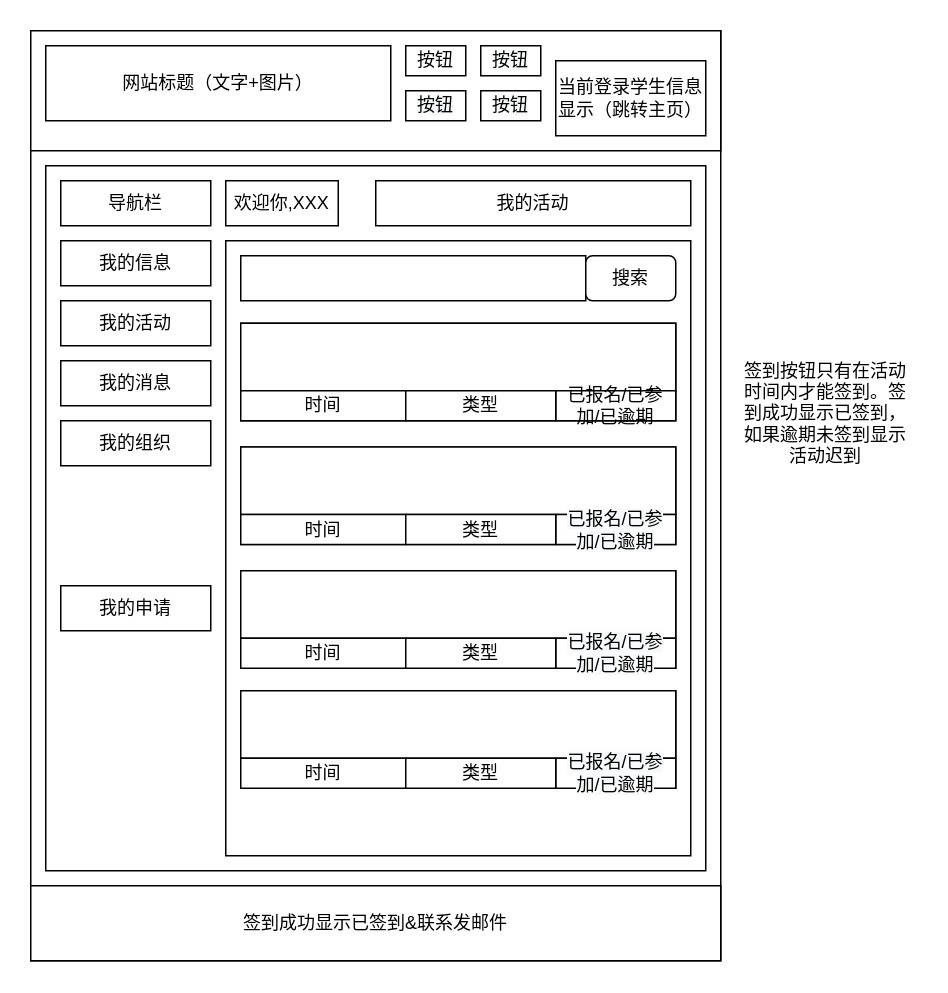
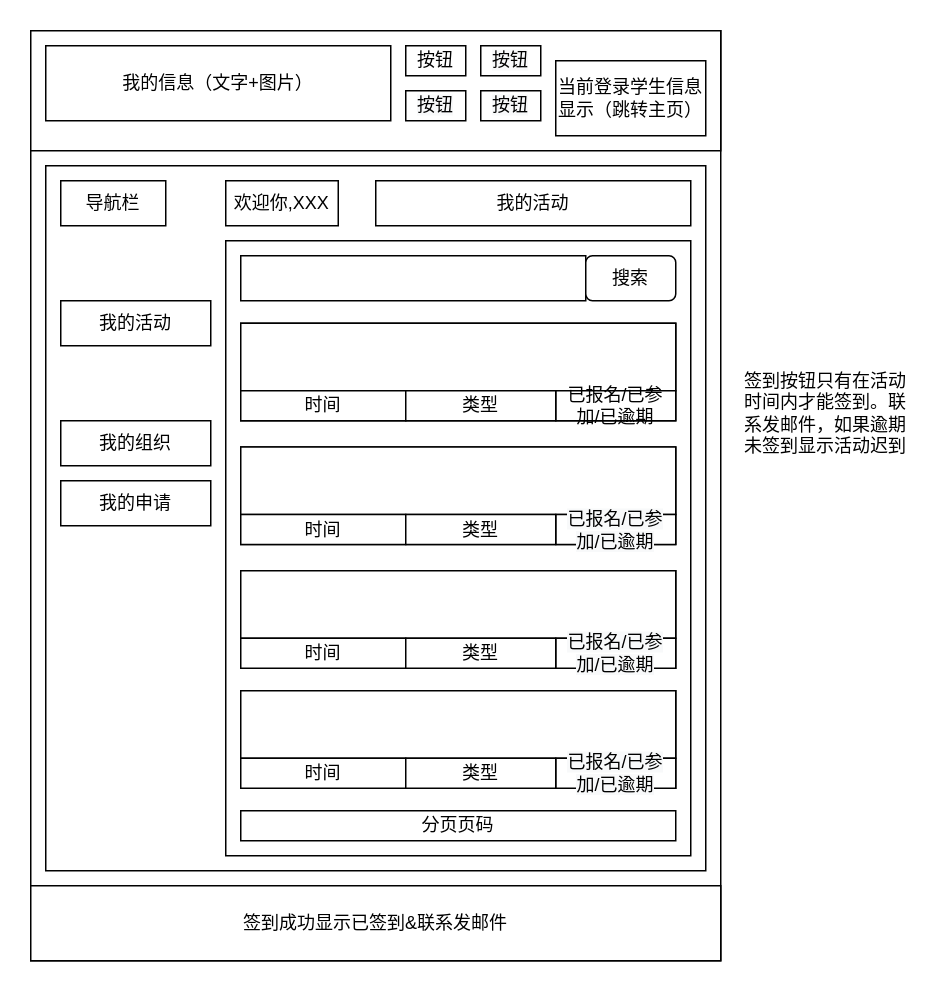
node "网站标题（文字+图片）": label "网站标题（文字+图片）" -> "我的信息（文字+图片）"
node "导航栏": size 150x45 -> 105x45
node "我的信息": removed
node "我的消息": removed
node "签到按钮只有在活动时间内才能签到。签到成功显示已签到，如果逾期未签到显示活动迟到": label "签到按钮只有在活动时间内才能签到。签到成功显示已签到，如果逾期未签到显示活动迟到" -> "签到按钮只有在活动时间内才能签到。联系发邮件，如果逾期未签到显示活动迟到"
node "我的申请": moved (136, 608) -> (136, 503)
node "分页页码": added
